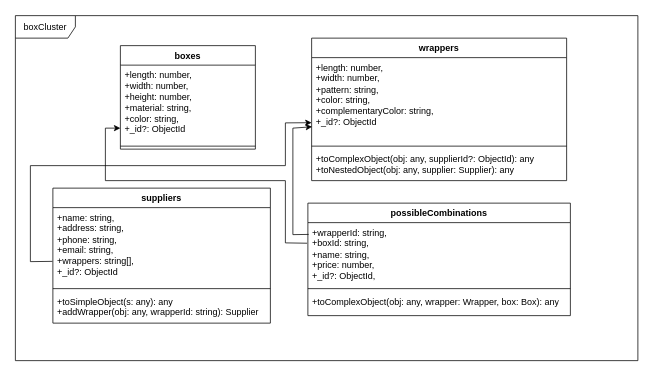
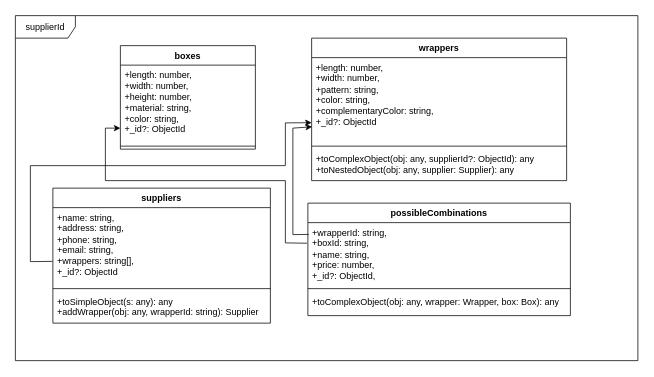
node "boxCluster": label "boxCluster" -> "supplierId"
